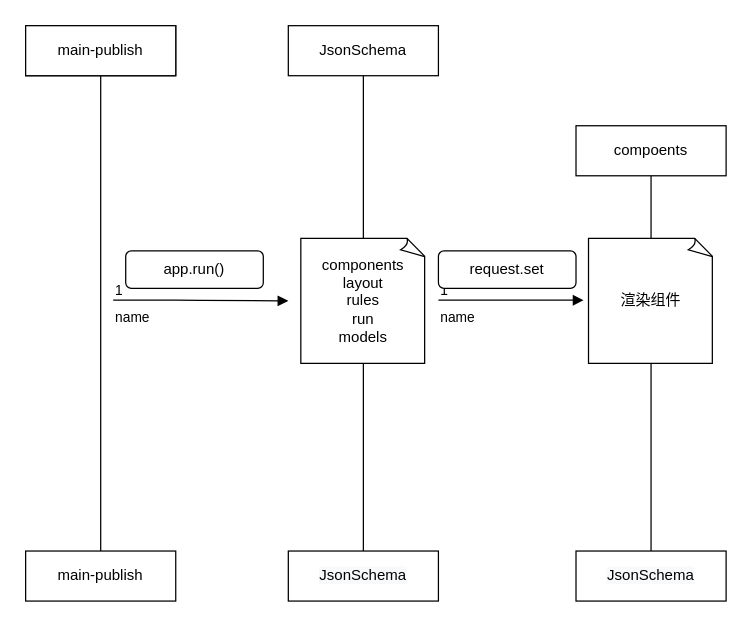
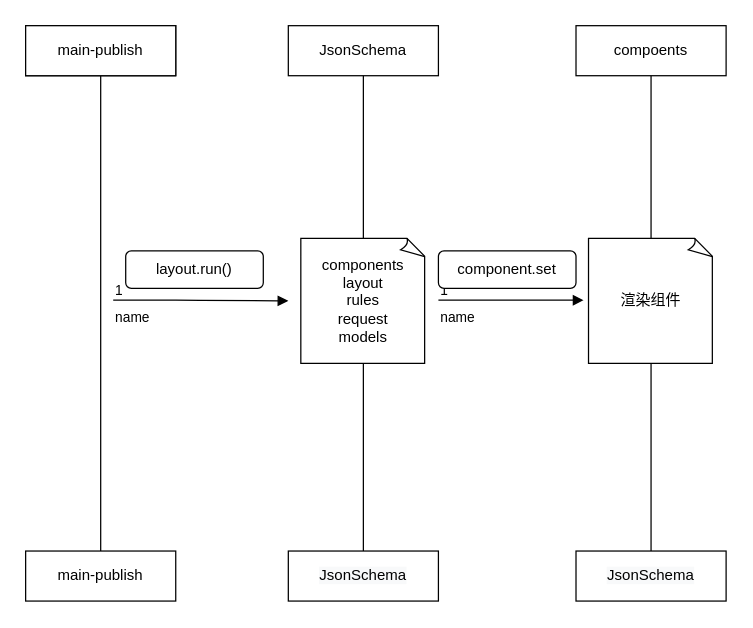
node "compoents": moved (651, 151) -> (651, 51)
node "app.run()": label "app.run()" -> "layout.run()"
node "request.set": label "request.set" -> "component.set"
node "components layout rules run models": label "components layout rules run models" -> "components layout rules request models"
